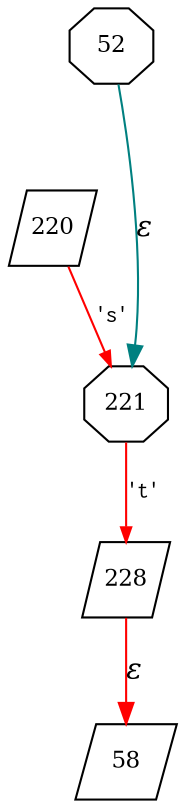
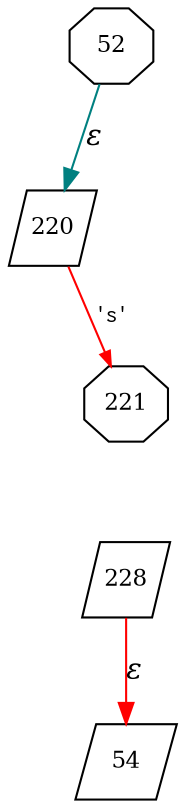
edge "52" -> "221": now "52" -> "220"
edge "221" -> "228": removed, label "'t'"
node "58": label "58" -> "54"
